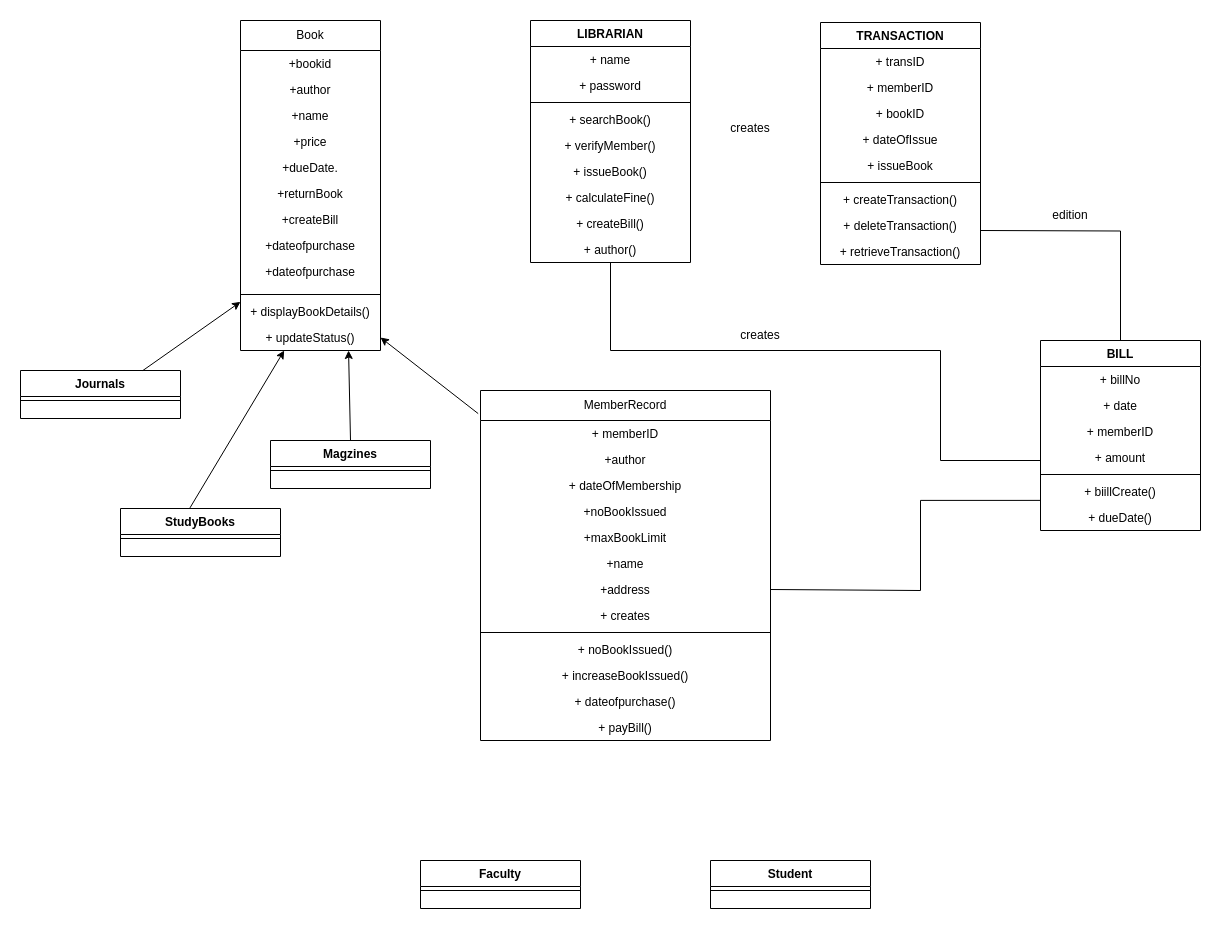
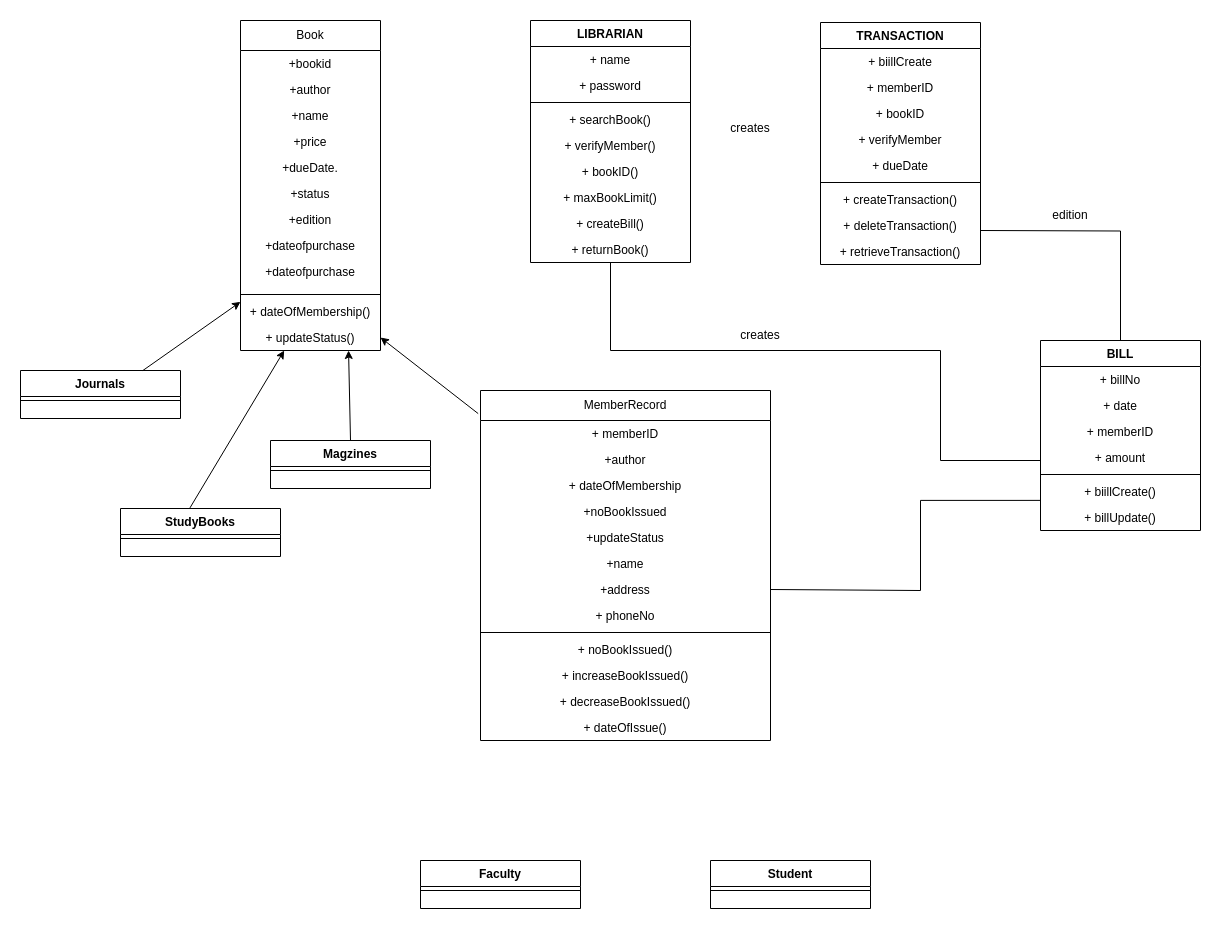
node "+ transID": label "+ transID" -> "+ biillCreate"
node "+ dateOfIssue": label "+ dateOfIssue" -> "+ verifyMember"
node "+ issueBook": label "+ issueBook" -> "+ dueDate"
node "+ issueBook()": label "+ issueBook()" -> "+ bookID()"
node "+returnBook": label "+returnBook" -> "+status"
node "+ calculateFine()": label "+ calculateFine()" -> "+ maxBookLimit()"
node "+createBill": label "+createBill" -> "+edition"
node "+ author()": label "+ author()" -> "+ returnBook()"
node "+ displayBookDetails()": label "+ displayBookDetails()" -> "+ dateOfMembership()"
node "+ dueDate()": label "+ dueDate()" -> "+ billUpdate()"
node "+maxBookLimit": label "+maxBookLimit" -> "+updateStatus"
node "+ creates": label "+ creates" -> "+ phoneNo"
node "+ dateofpurchase()": label "+ dateofpurchase()" -> "+ decreaseBookIssued()"
node "+ payBill()": label "+ payBill()" -> "+ dateOfIssue()"
